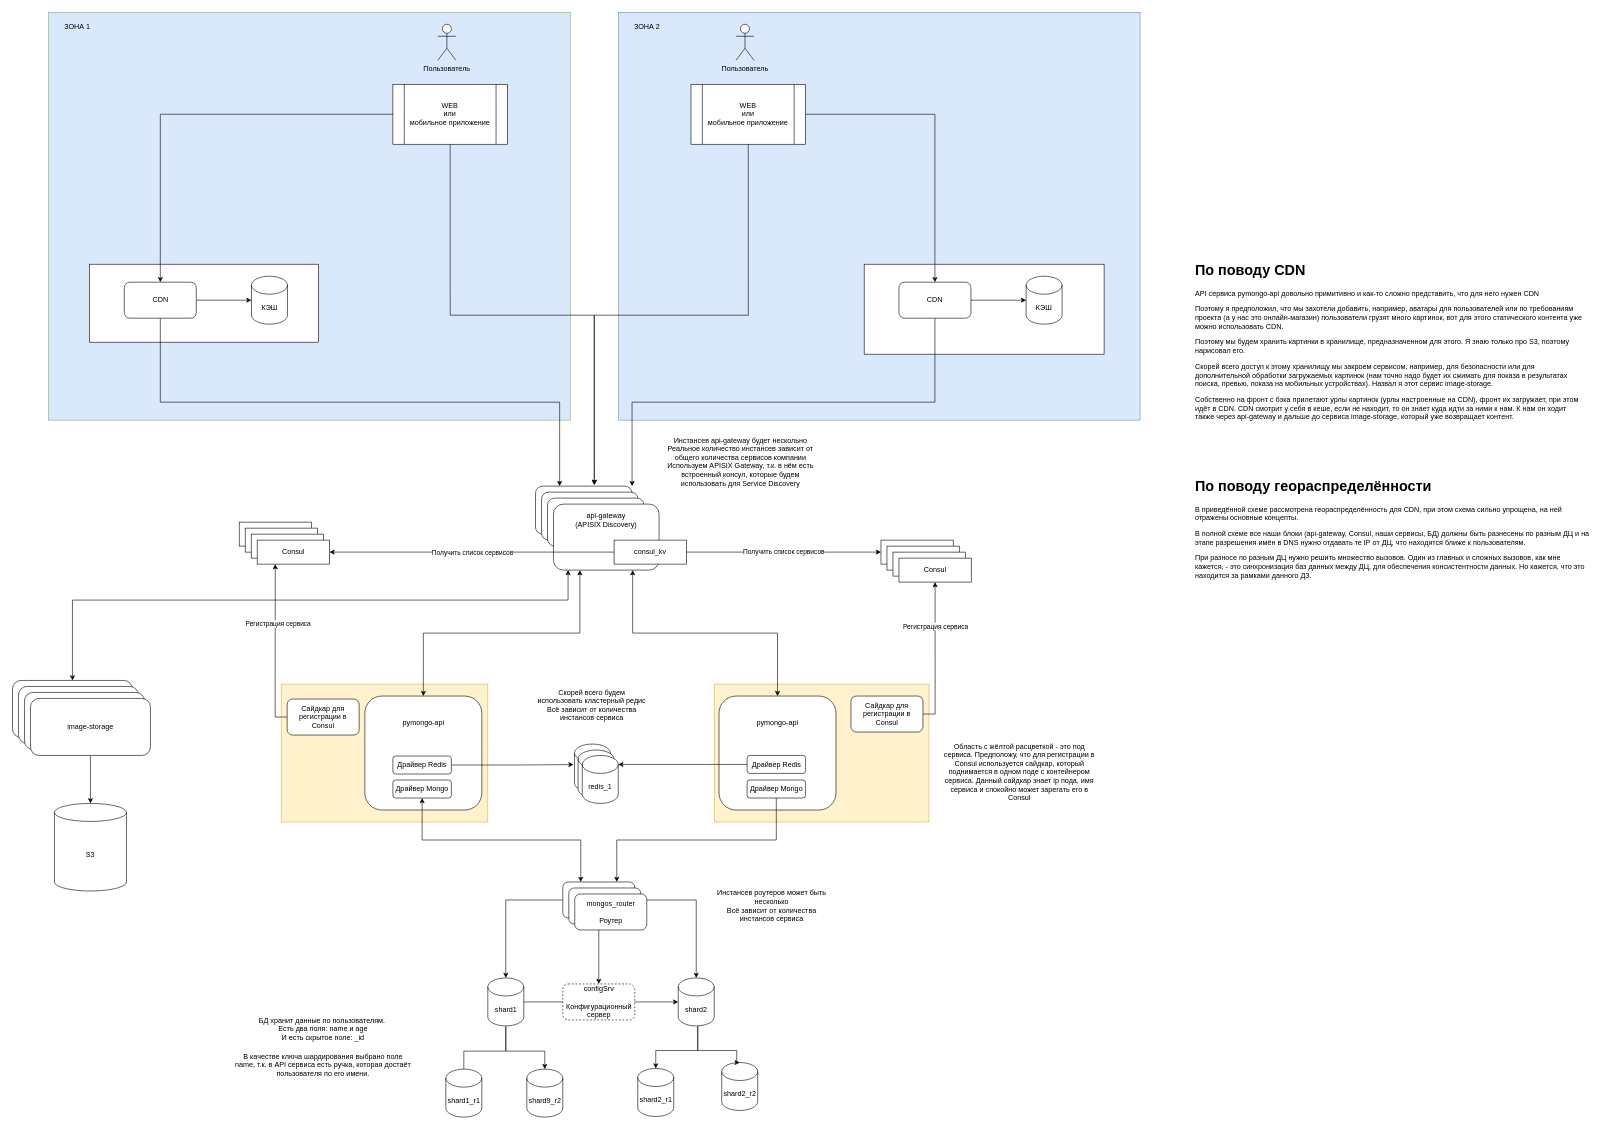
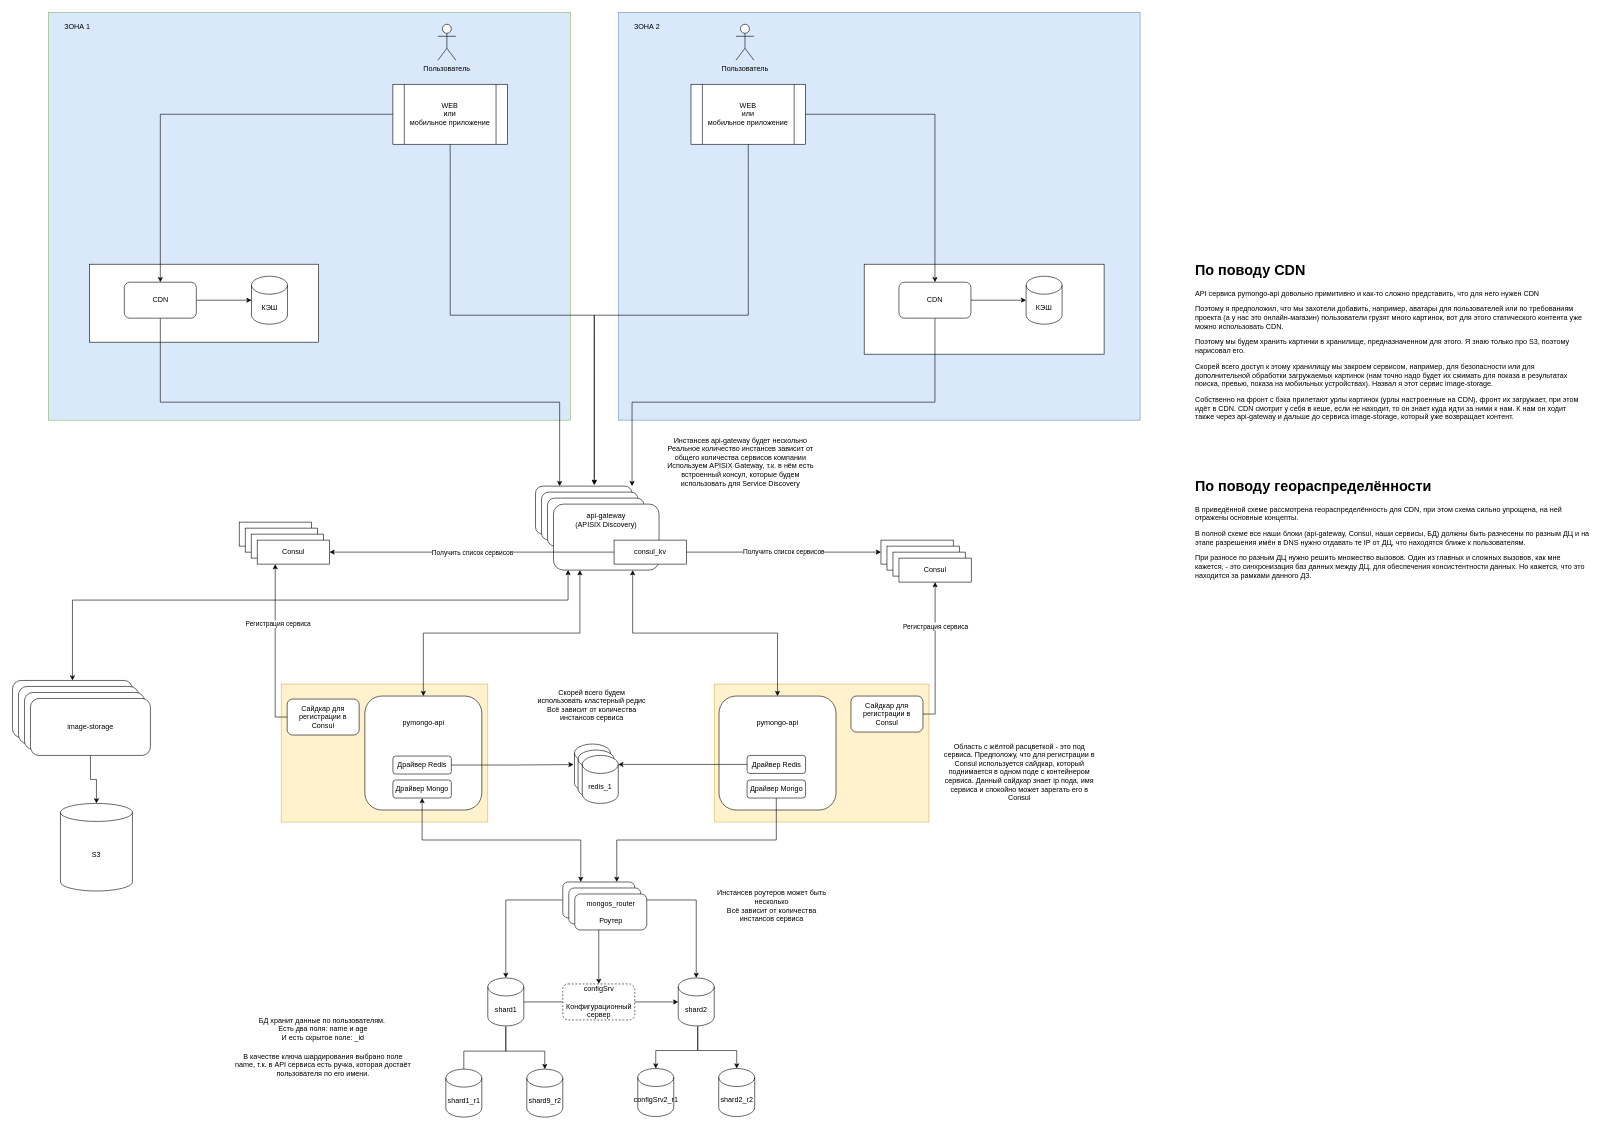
node "S3": moved (90, 848) -> (96, 848)
node "shard2_r2": moved (740, 1087) -> (737, 1093)
node "shard2_r1": label "shard2_r1" -> "configSrv2_r1"
